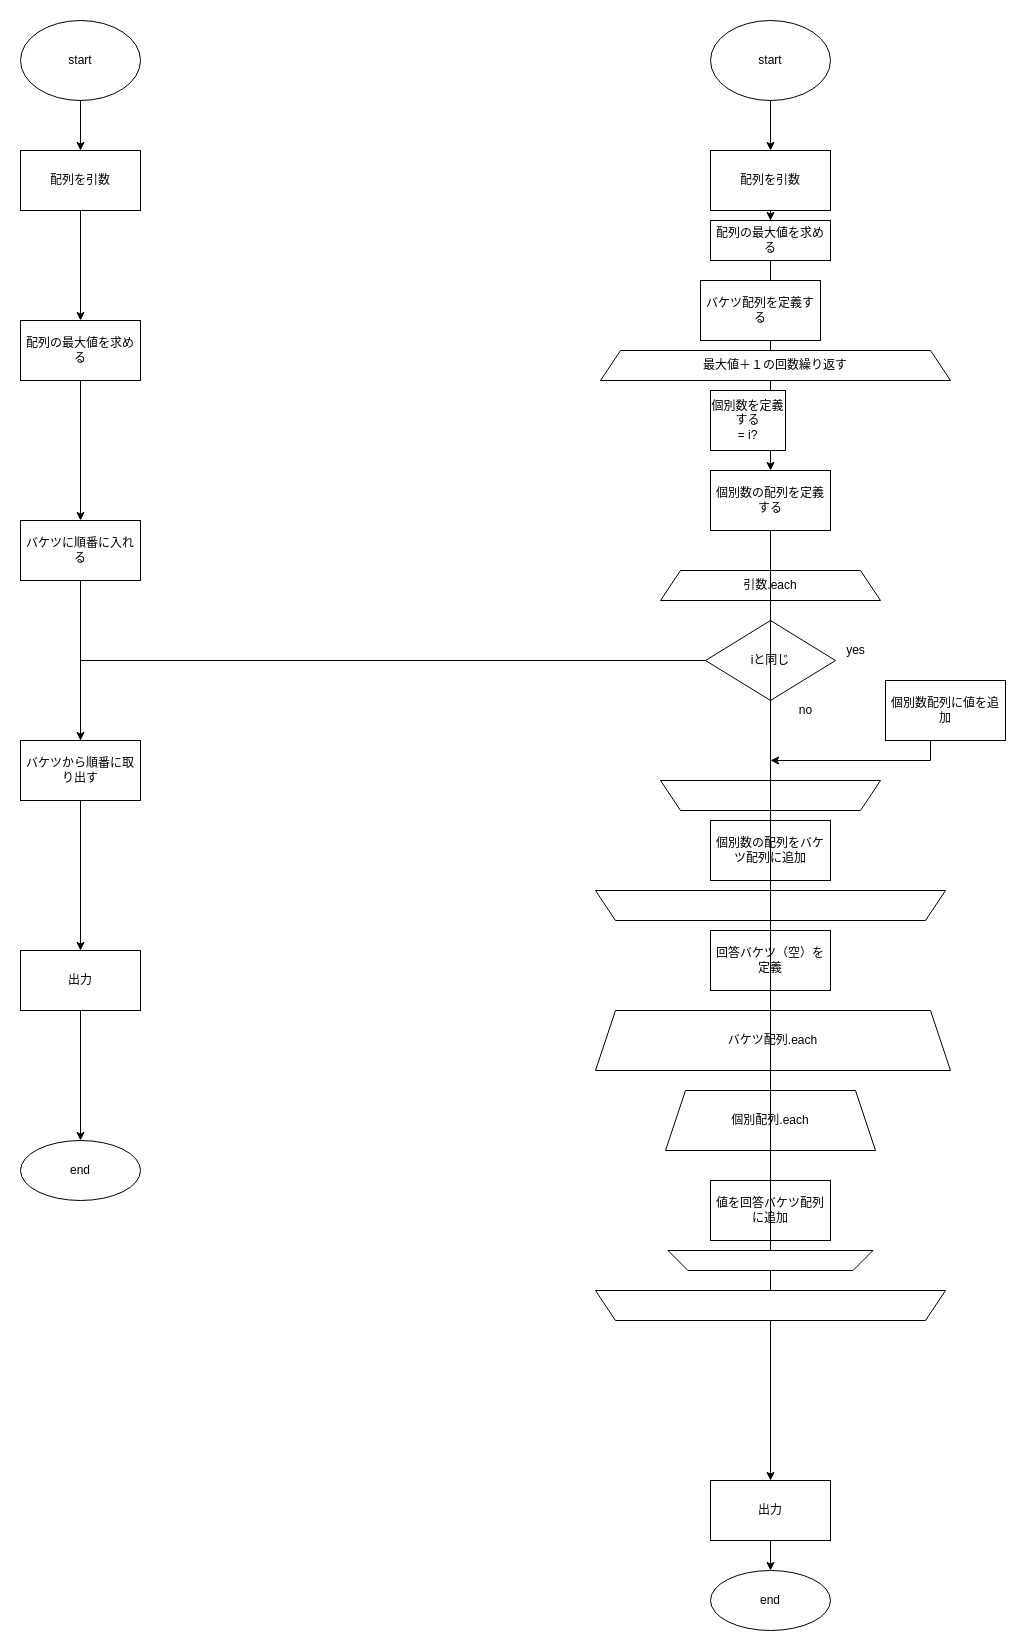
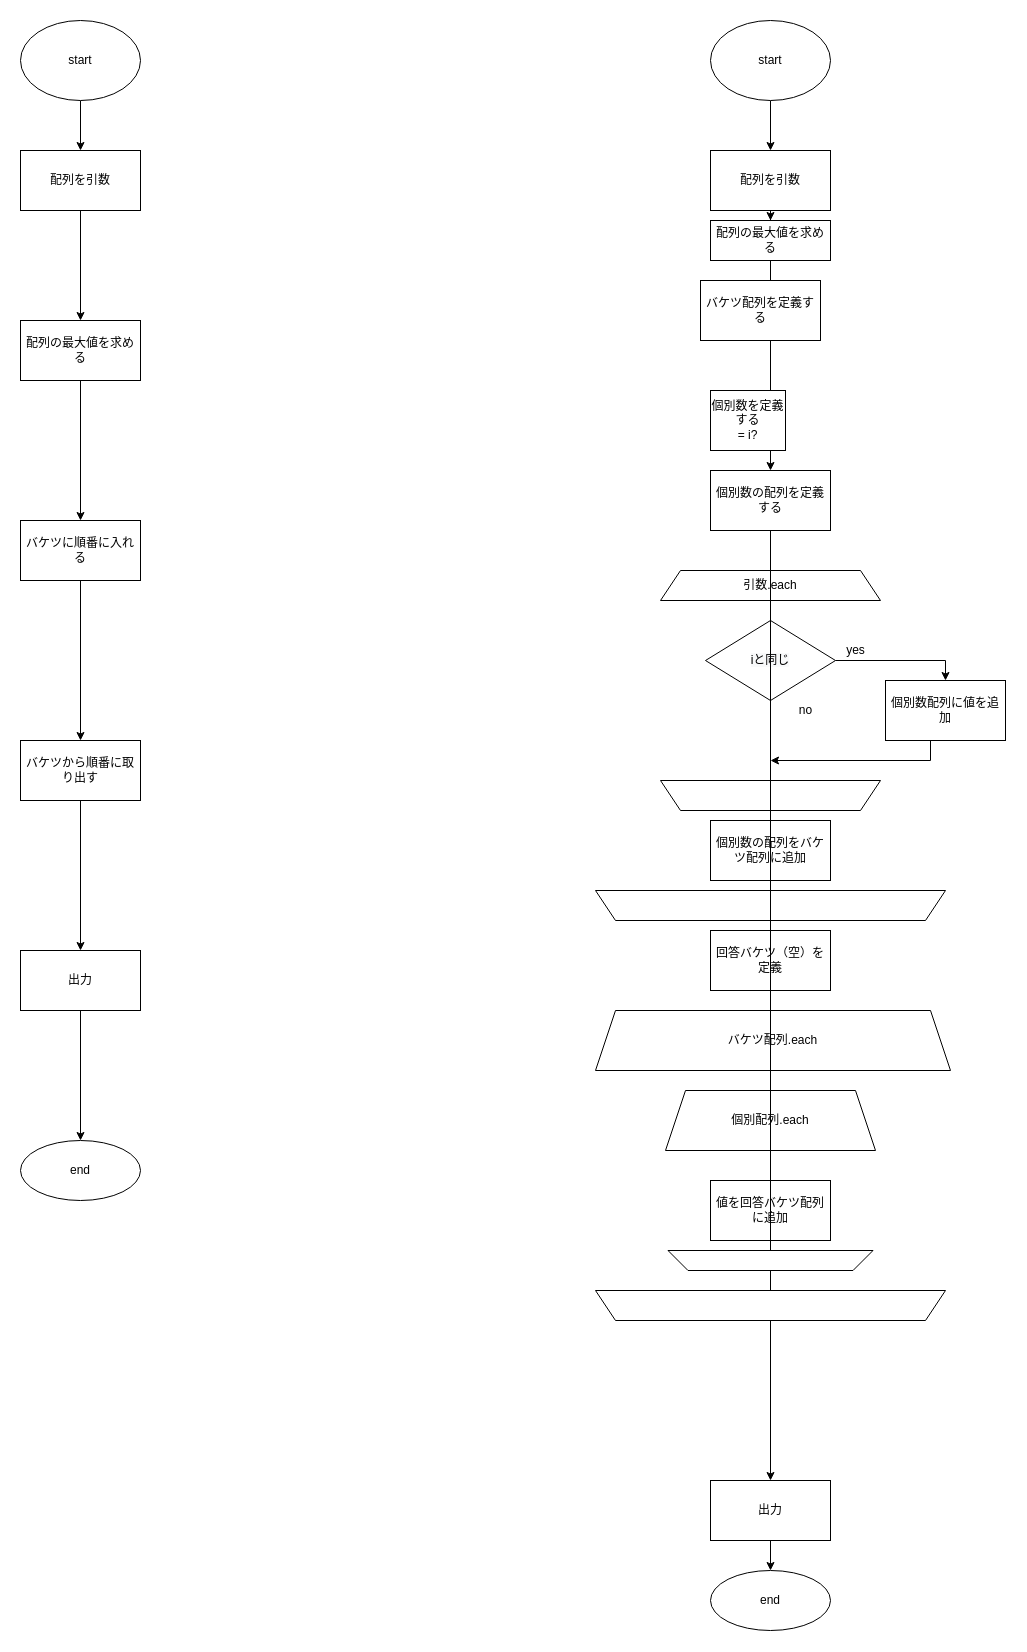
node "最大値＋１の回数繰り返す": removed
edge "バケツに順番に入れる" -- "バケツから順番に取り出す": arrowhead none -> classic
edge "iと同じ" -> "バケツから順番に取り出す": now "iと同じ" -> "個別数配列に値を追加"
